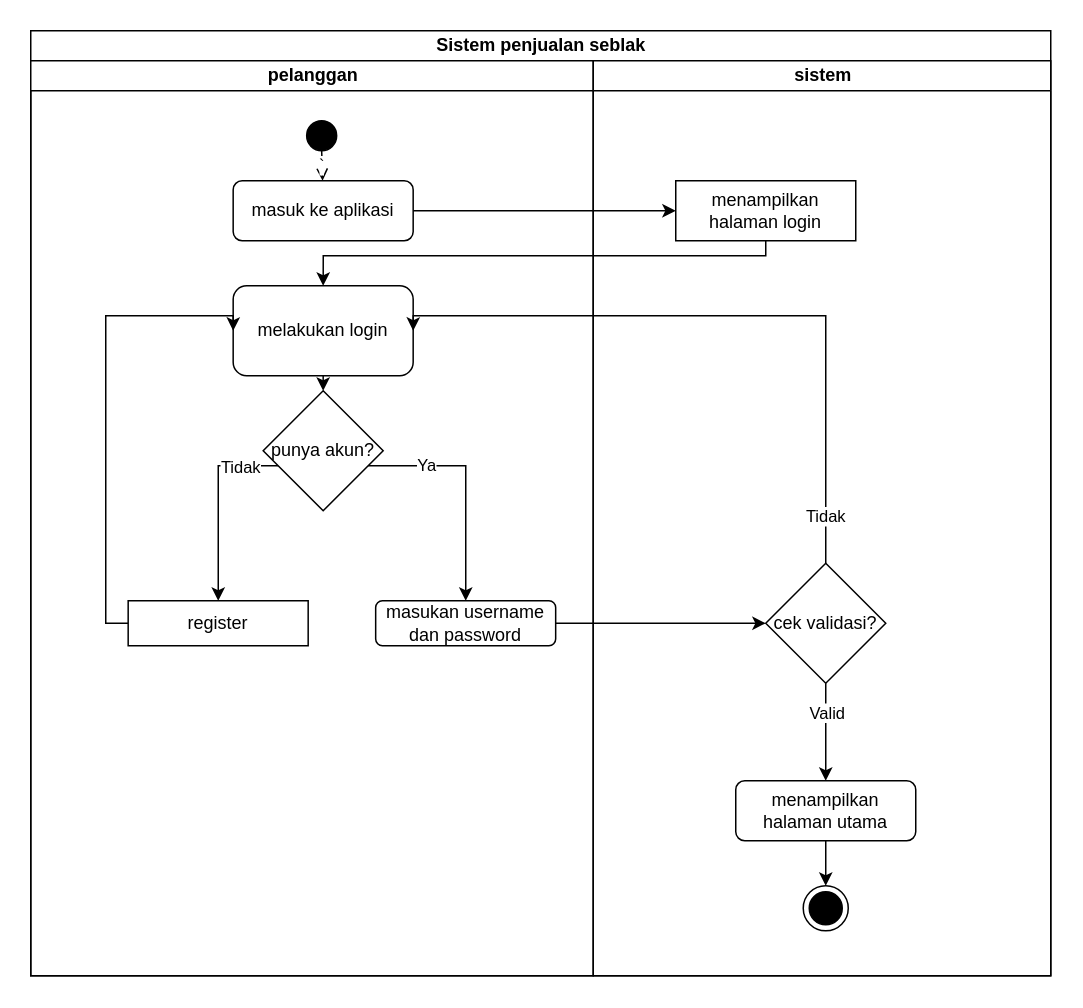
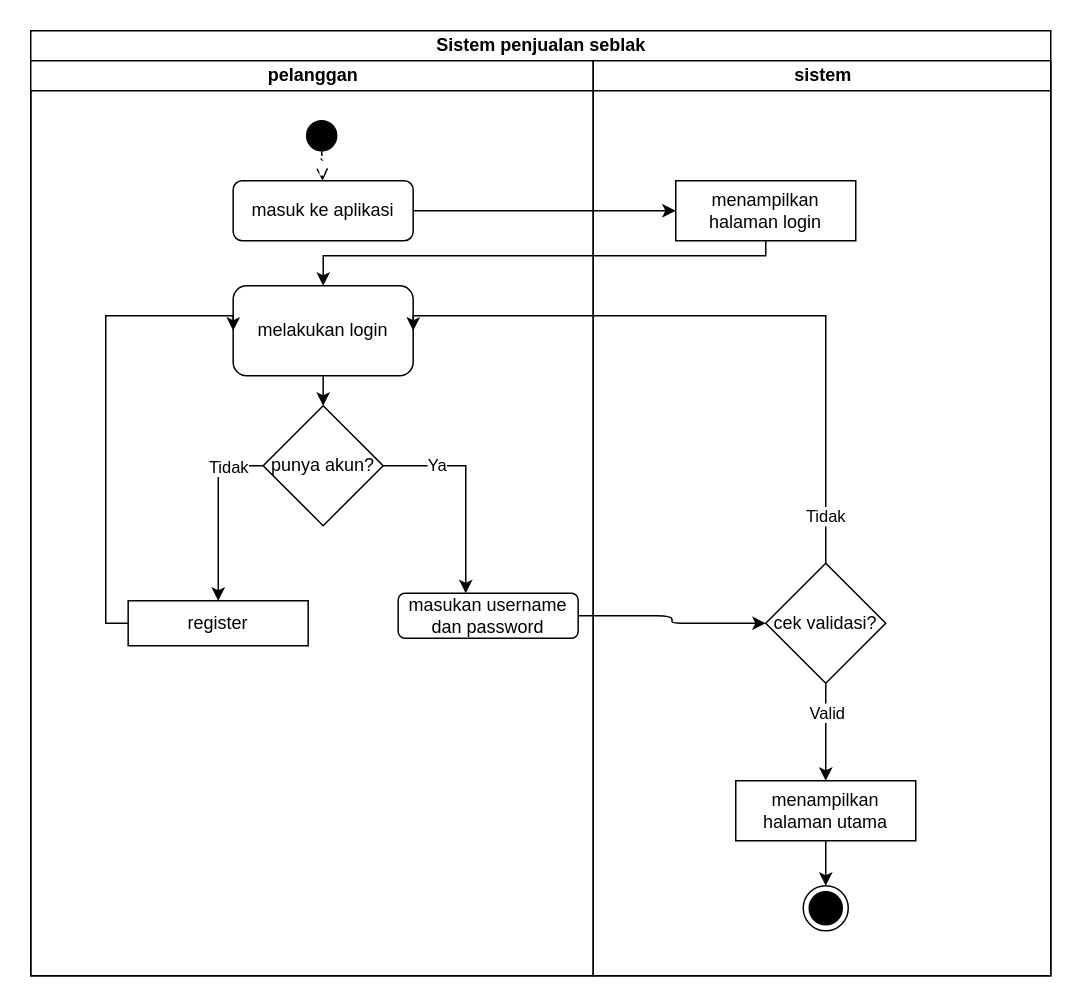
node "punya akun?": moved (323, 451) -> (323, 466)
node "masukan username dan password": moved (466, 623) -> (488, 616)
node "menampilkan halaman utama": shape rounded rectangle -> rectangle
